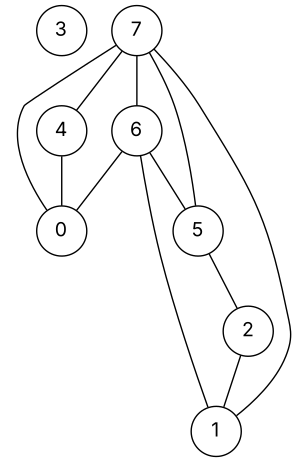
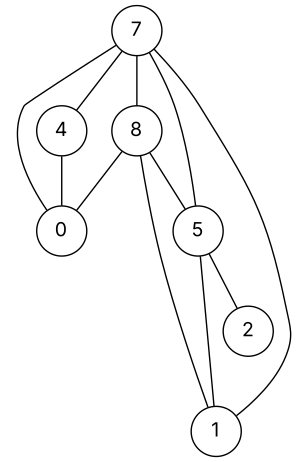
node "3": removed
node "6": label "6" -> "8"
edge "2" -- "1": now "5" -- "1"
